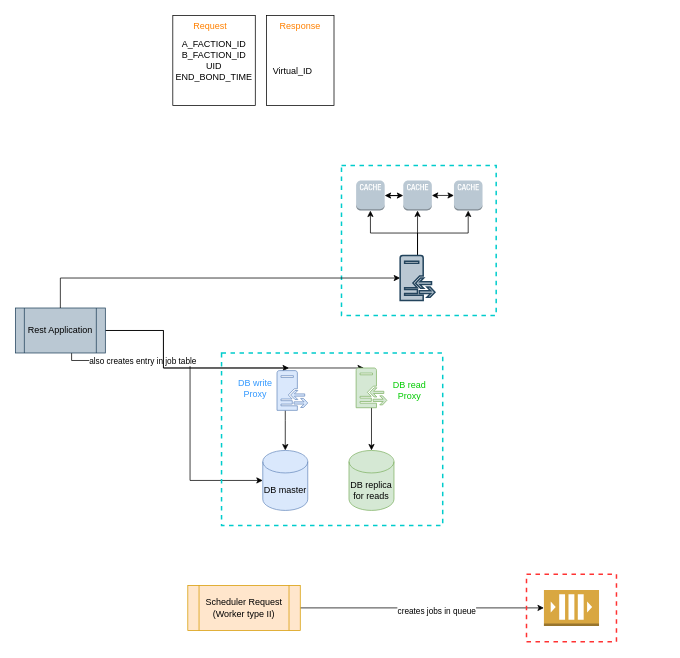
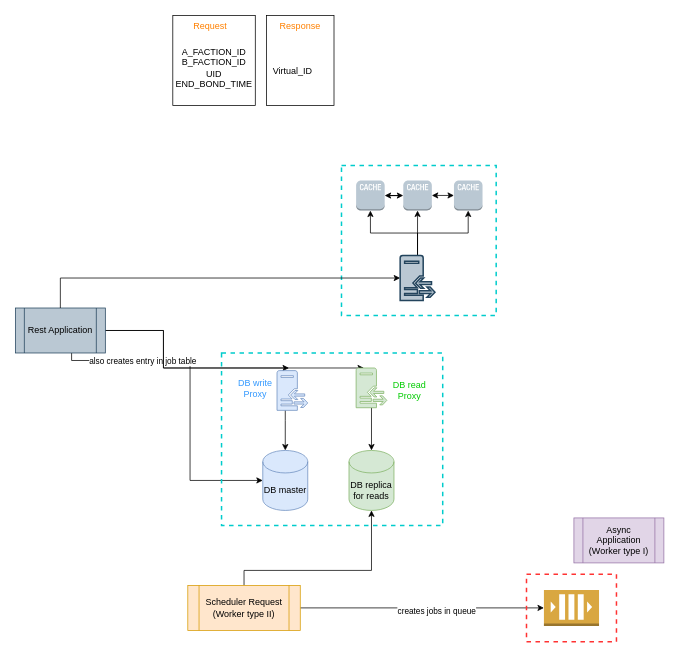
node "A_FACTION_ID B_FACTION_ID UID END_BOND_TIME": moved (214, 60) -> (214, 68)
node "Async Application (Worker type I)": added
edge "Scheduler Request (Worker type II)" -> "DB replica for reads": added
